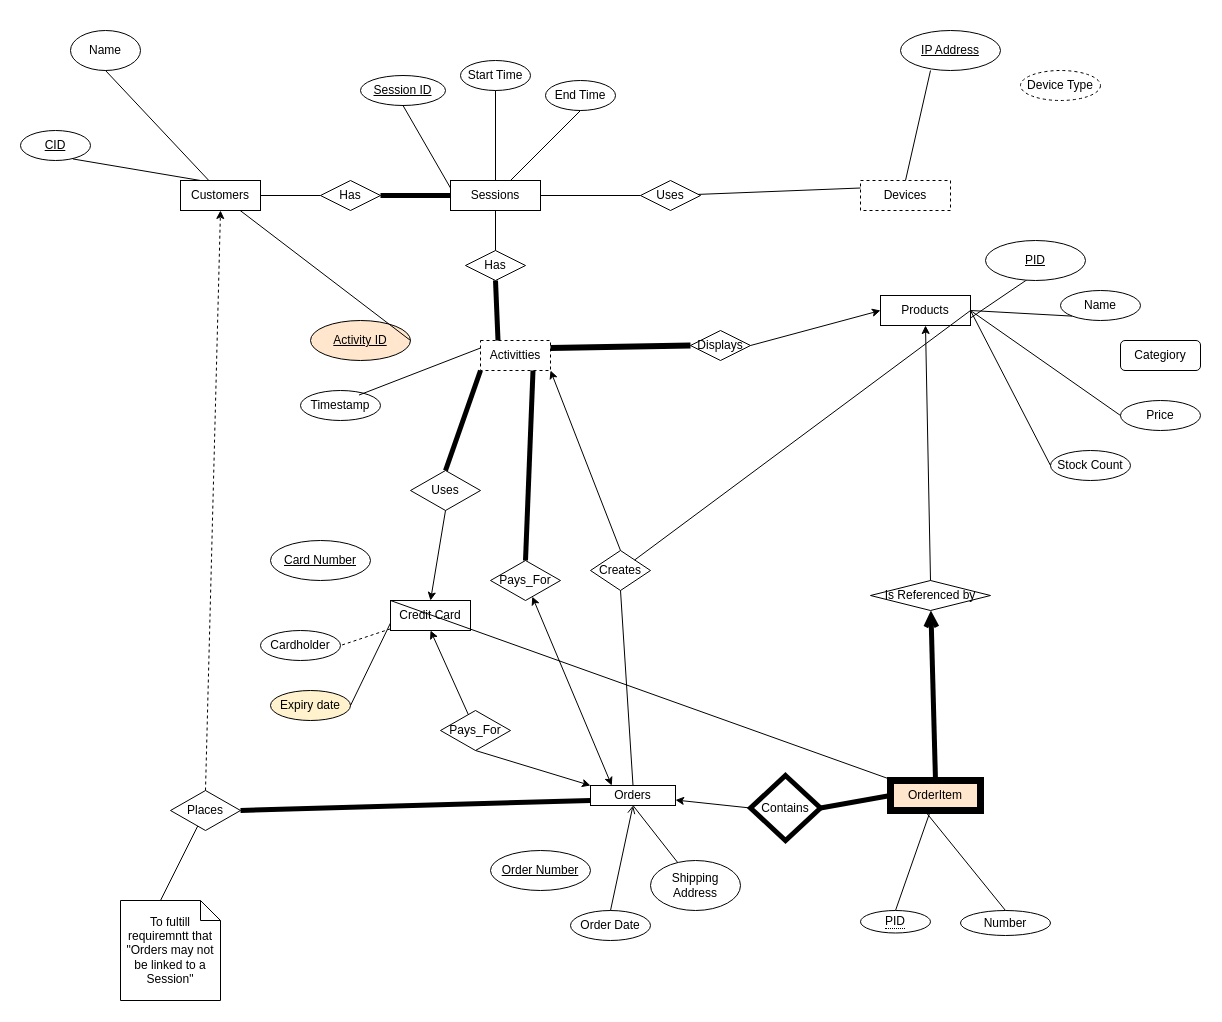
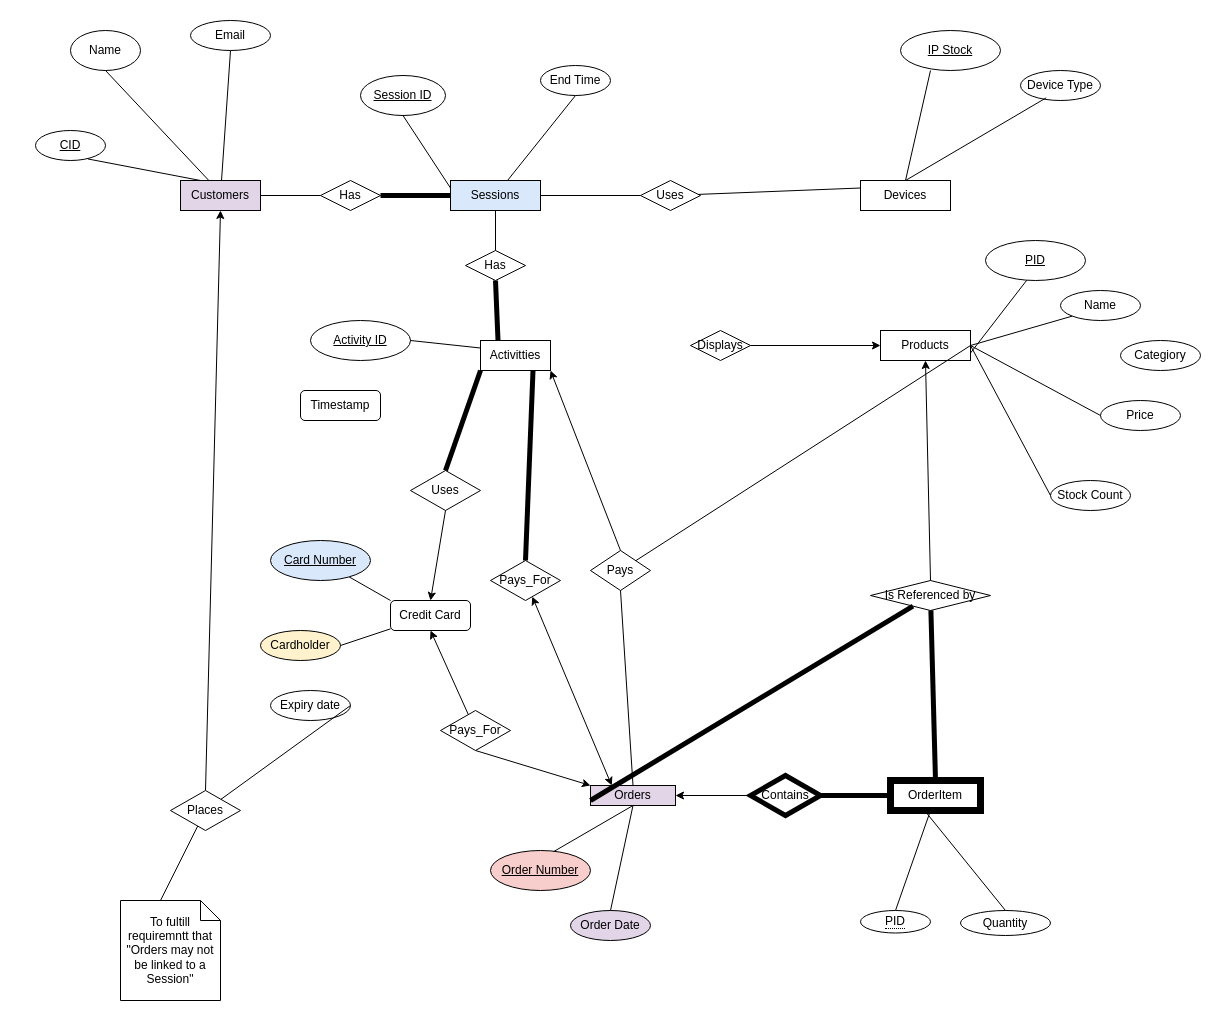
node "Email": added
node "IP Address": label "IP Address" -> "IP Stock"
node "Start Time": removed
node "Device Type": style dashed -> solid
node "Session ID": size 85x30 -> 85x40
node "End Time": moved (581, 96) -> (576, 81)
edge "Email" -- "Customers": added
edge "Start Time" -- "Sessions": removed
edge "Device Type" -- "Devices": added
node "CID": moved (56, 146) -> (71, 146)
node "Customers": fillcolor #ffffff -> #e1d5e7
node "Sessions": fillcolor #ffffff -> #dae8fc
node "Devices": style dashed -> solid
edge "Customers" -- "Activity ID": now "Activitties" -- "Activity ID"
node "Products": moved (926, 311) -> (926, 346)
node "Activity ID": fillcolor #ffe6cc -> #ffffff
edge "Displays" -- "Activitties": removed
node "Activitties": style dashed -> solid
node "Categiory": shape rounded rectangle -> ellipse
edge "Activitties" -- "Timestamp": removed
node "Timestamp": shape ellipse -> rounded rectangle
node "Price": moved (1161, 416) -> (1141, 416)
node "Stock Count": moved (1091, 466) -> (1091, 496)
edge "Places" -> "Customers": style dashed -> solid
node "Card Number": fillcolor #ffffff -> #dae8fc
node "Creates": label "Creates" -> "Pays"
node "Credit Card": shape rectangle -> rounded rectangle
edge "OrderItem" -> "Is Referenced by": arrowhead open -> none
edge "Credit Card" -- "Cardholder": style dashed -> solid
node "Cardholder": fillcolor #ffffff -> #fff2cc
edge "Credit Card" -- "Expiry date": now "Places" -- "Expiry date"
edge "Credit Card" -- "OrderItem": now "Credit Card" -- "Card Number"
node "Expiry date": fillcolor #fff2cc -> #ffffff
node "Orders": fillcolor #ffffff -> #e1d5e7
node "OrderItem": fillcolor #ffe6cc -> #ffffff
edge "Orders" -- "Places": now "Orders" -- "Is Referenced by"
node "Contains": size 70x65 -> 70x40
edge "Order Date" -> "Orders": arrowhead open -> none
edge "Orders" -- "Order Number": added
edge "Orders" -- "Shipping Address": removed
node "Order Number": fillcolor #ffffff -> #f8cecc
node "Shipping Address": removed
node "Number": label "Number" -> "Quantity"
node "Order Date": fillcolor #ffffff -> #e1d5e7
